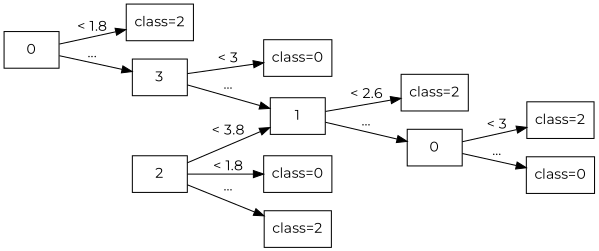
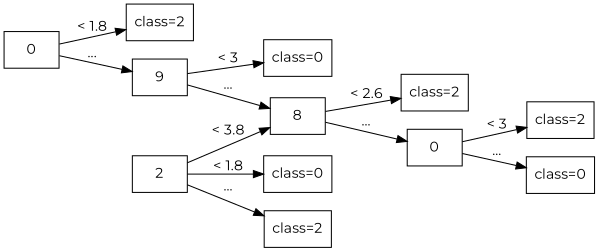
node "3": label "3" -> "9"
node "1": label "1" -> "8"
